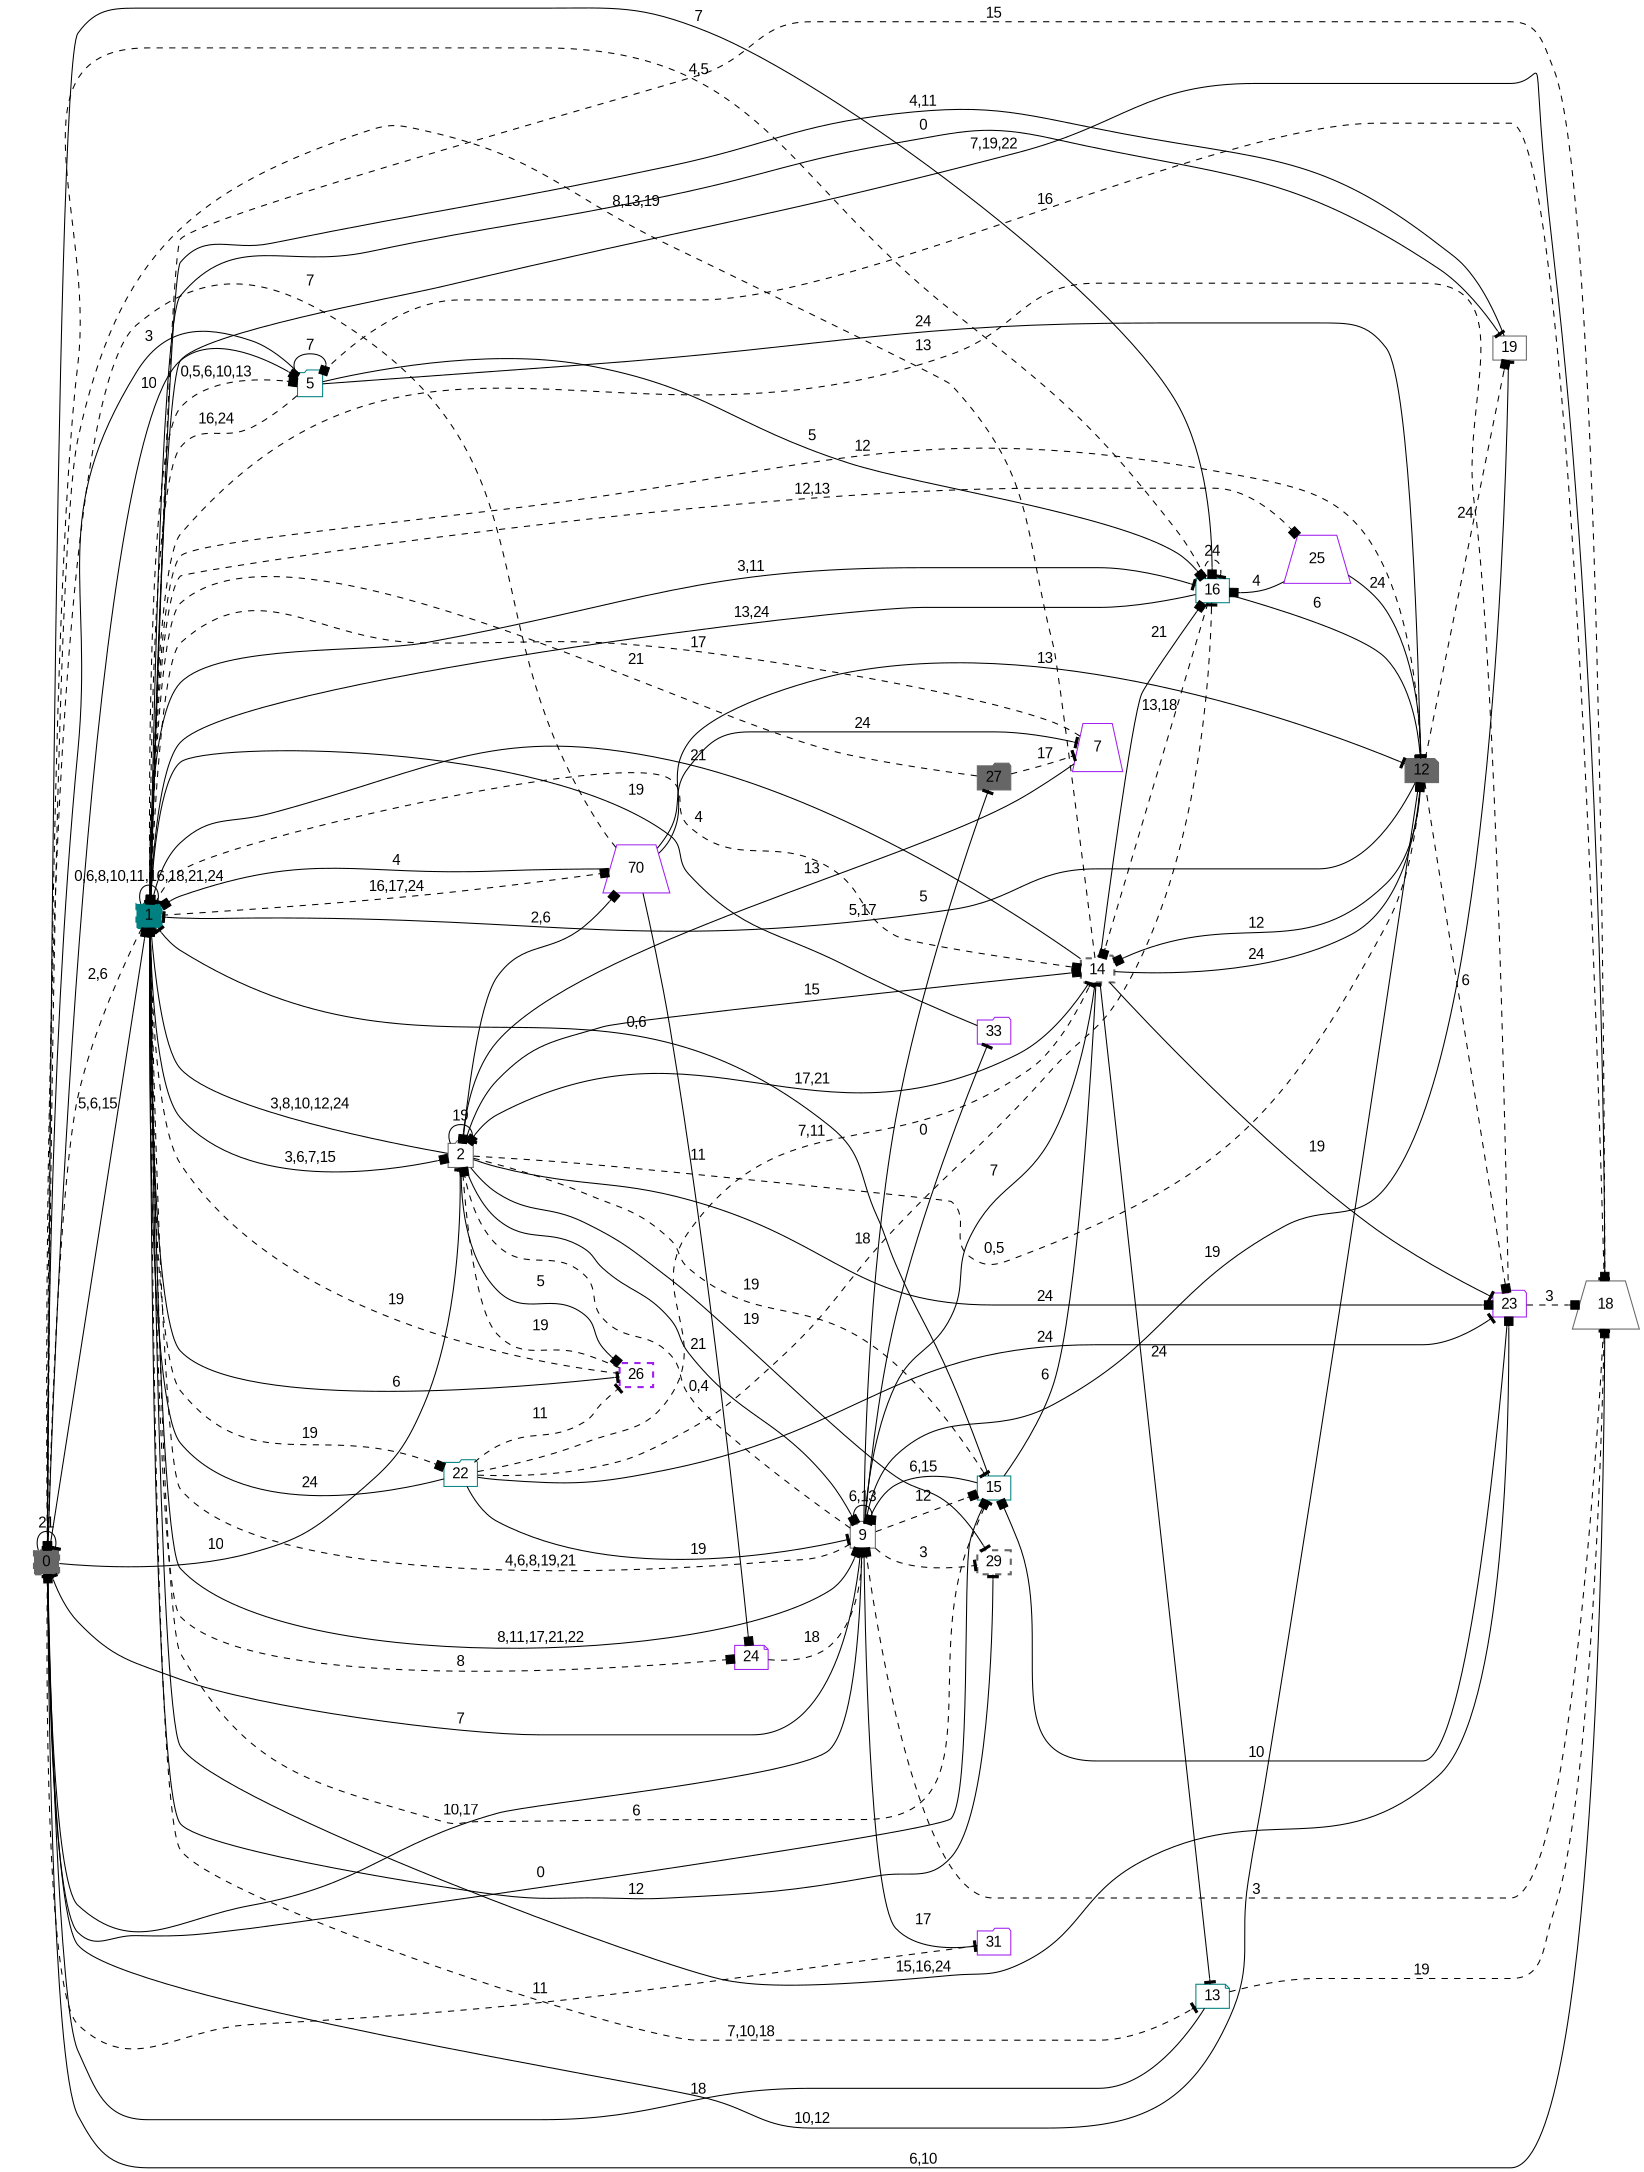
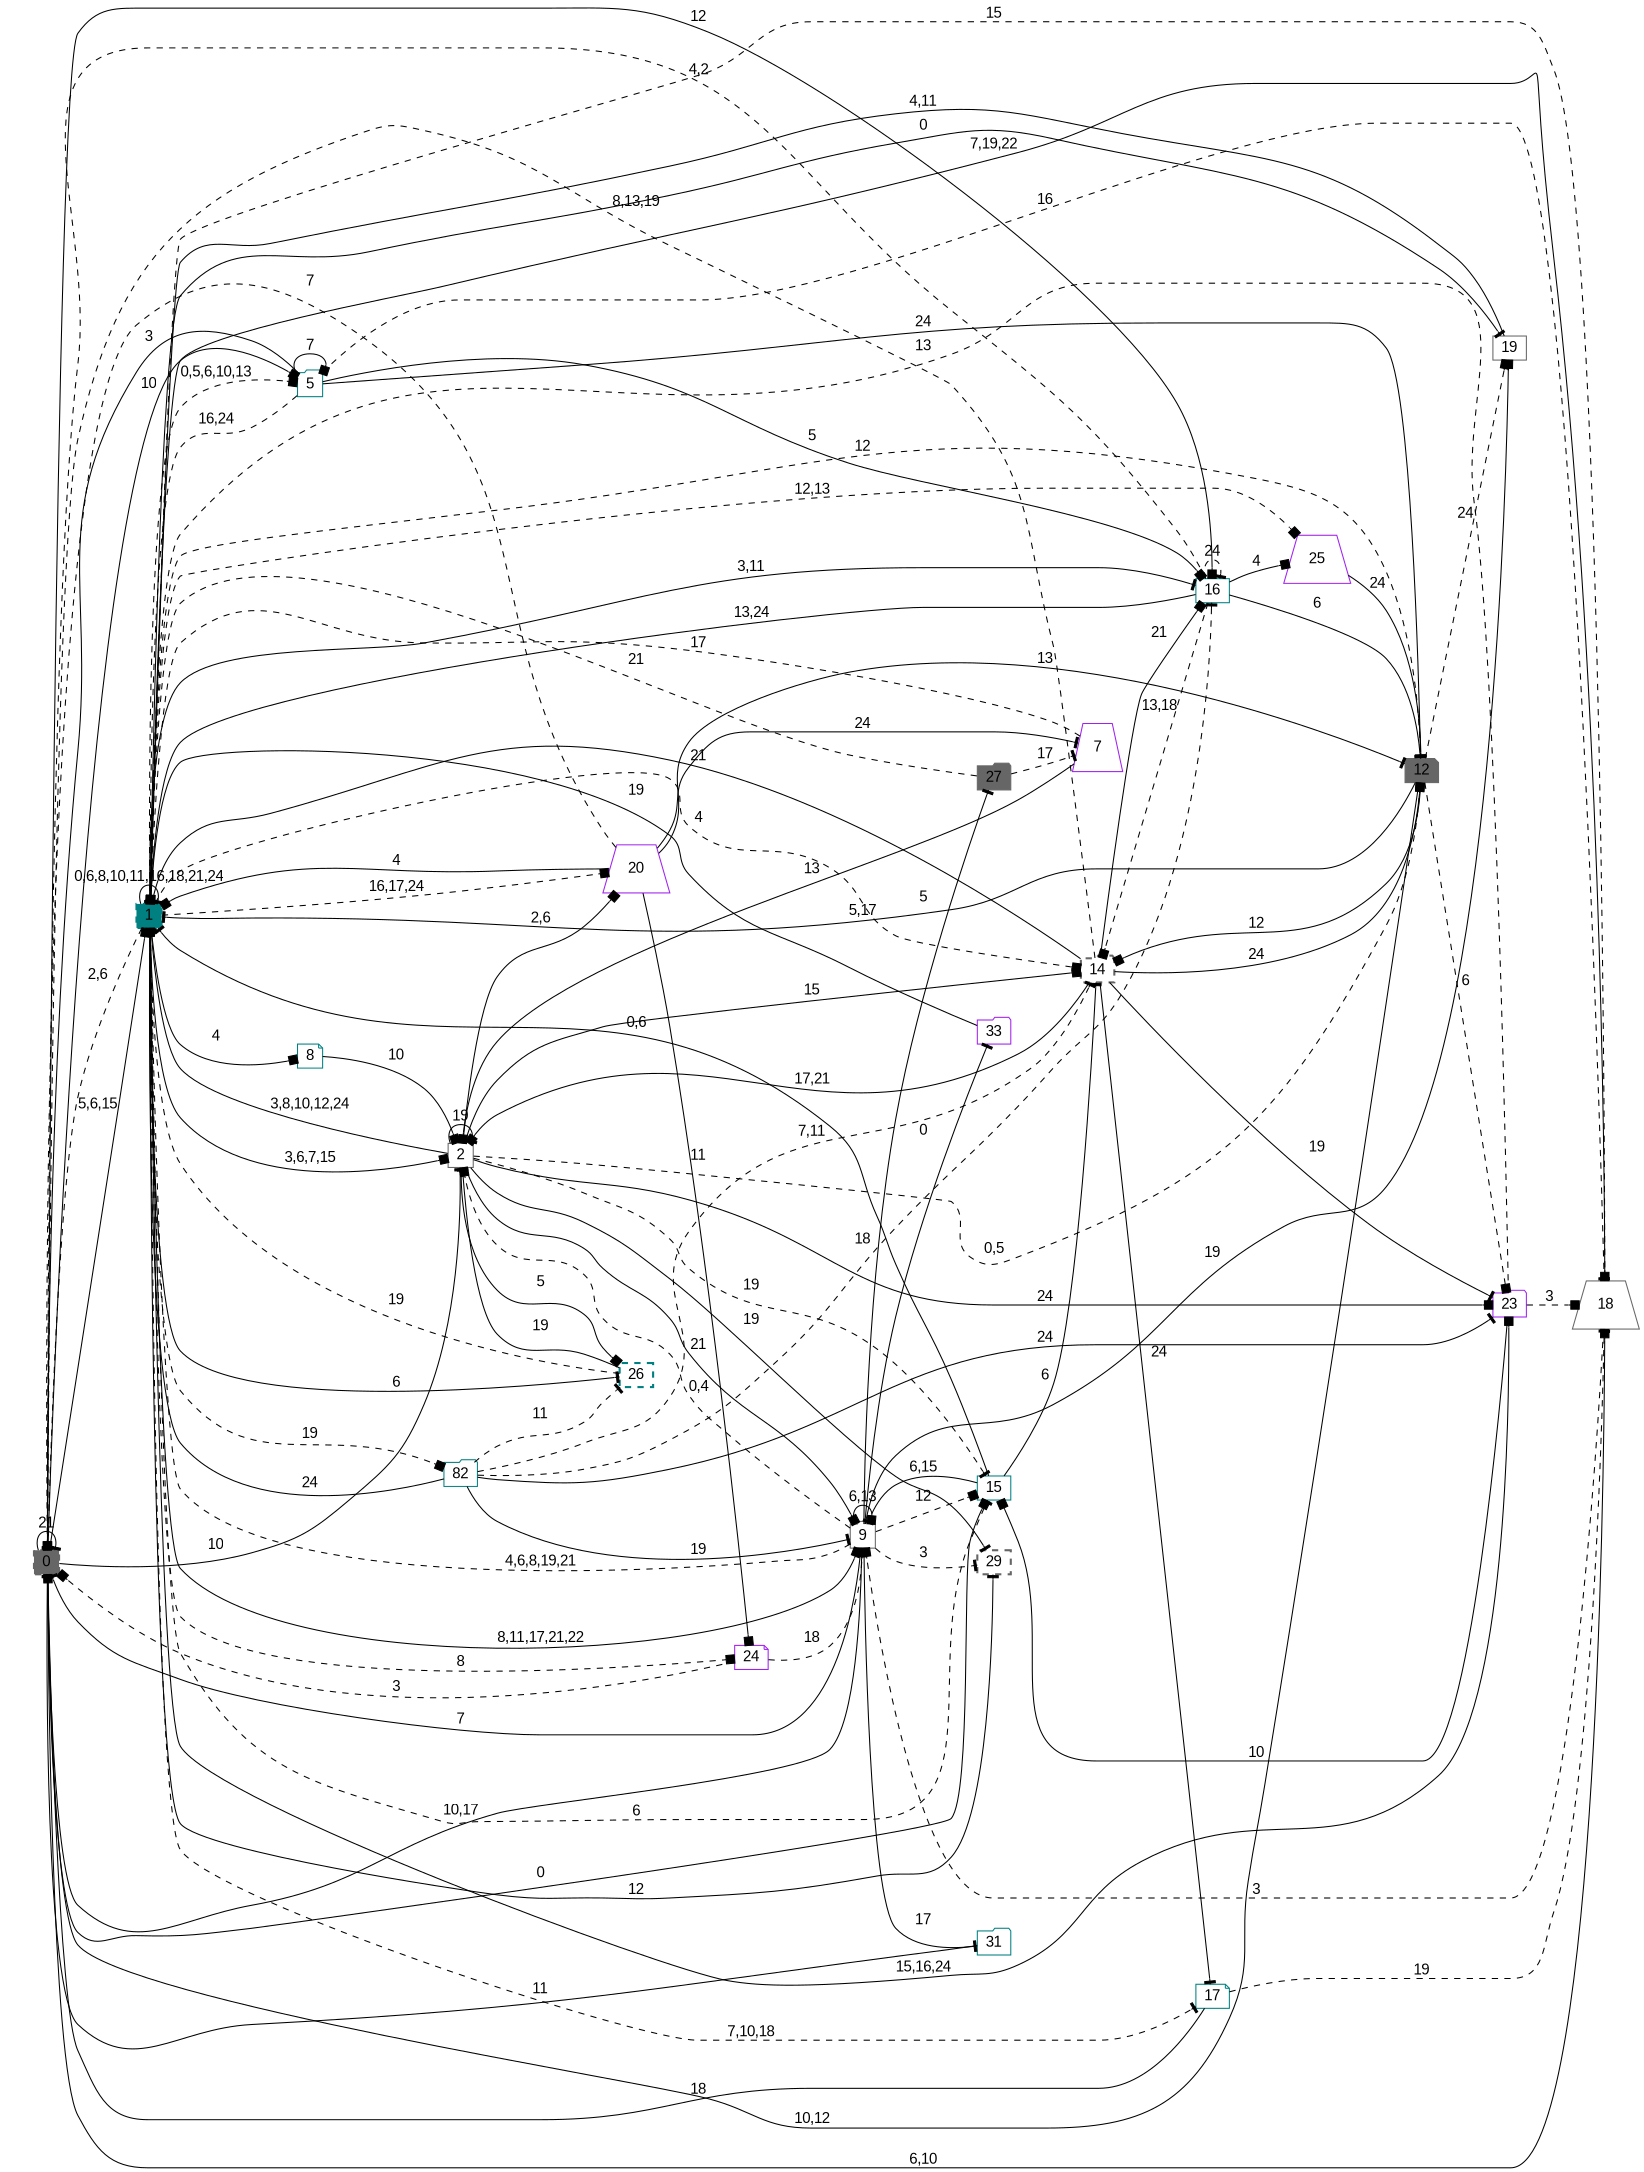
edge "0" -> "16": label "7" -> "12"
edge "16" -> "0": label "4,5" -> "4,2"
edge "25" -> "16": reversed
node "70": label "70" -> "20"
node "8": added
edge "9" -> "19": arrowhead tee -> box
edge "9" -> "14": removed, label "7"
edge "26" -> "2": style dashed -> solid
node "26": color purple -> teal
node "22": label "22" -> "82"
edge "15" -> "9": arrowhead box -> tee
edge "24" -> "0": added, label "3"
node "31": color purple -> teal
node "13": label "13" -> "17"
edge "31" -> "0": style dashed -> solid
